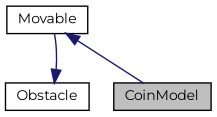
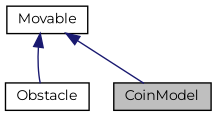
edge "Movable" -> "Obstacle": reversed
